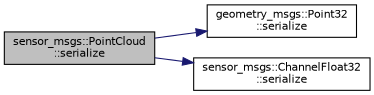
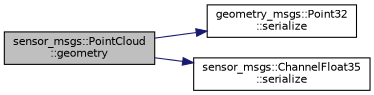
node "sensor_msgs::PointCloud ::serialize": label "sensor_msgs::PointCloud ::serialize" -> "sensor_msgs::PointCloud ::geometry"
node "sensor_msgs::ChannelFloat32 ::serialize": label "sensor_msgs::ChannelFloat32 ::serialize" -> "sensor_msgs::ChannelFloat35 ::serialize"
